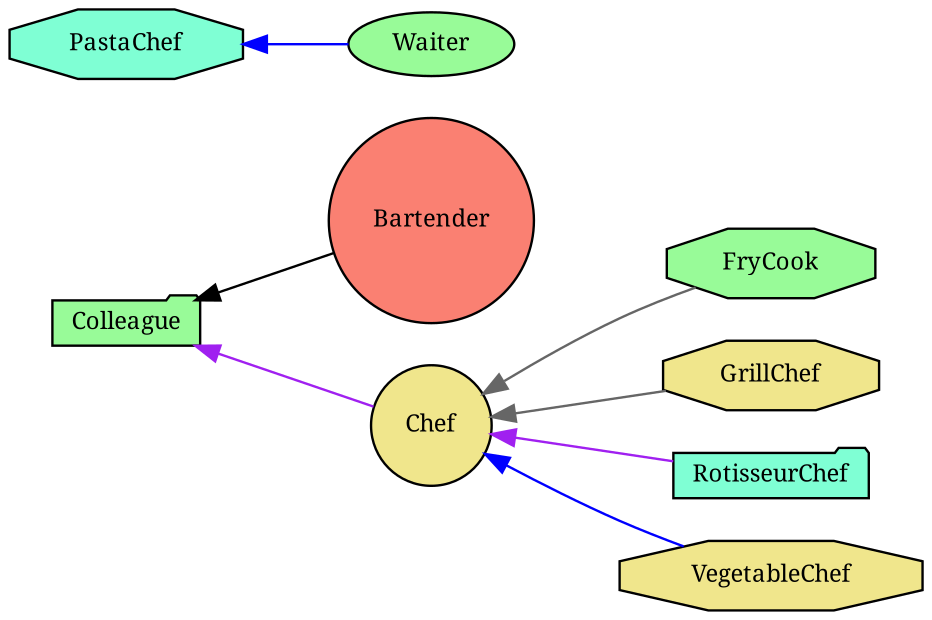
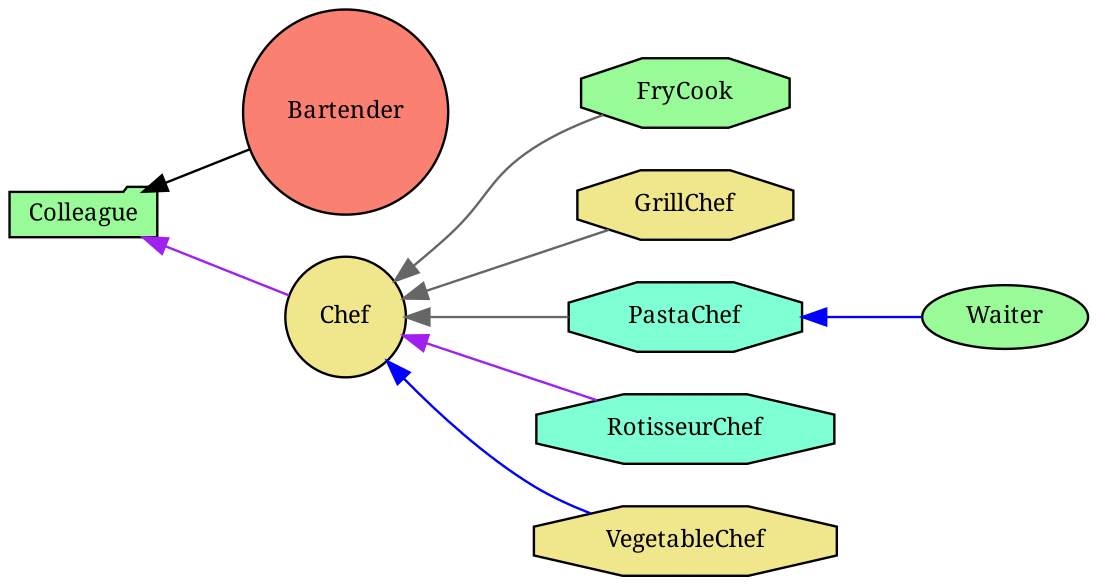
edge "PastaChef" -> "Chef": added
node "RotisseurChef": shape folder -> octagon
